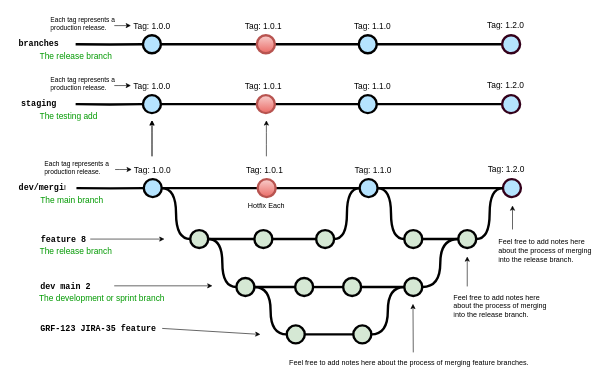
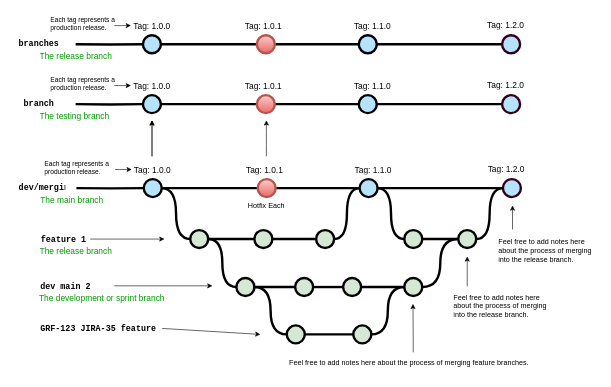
node "staging": label "staging" -> "branch"
node "The testing add": label "The testing add" -> "The testing branch"
node "feature 8": label "feature 8" -> "feature 1"
